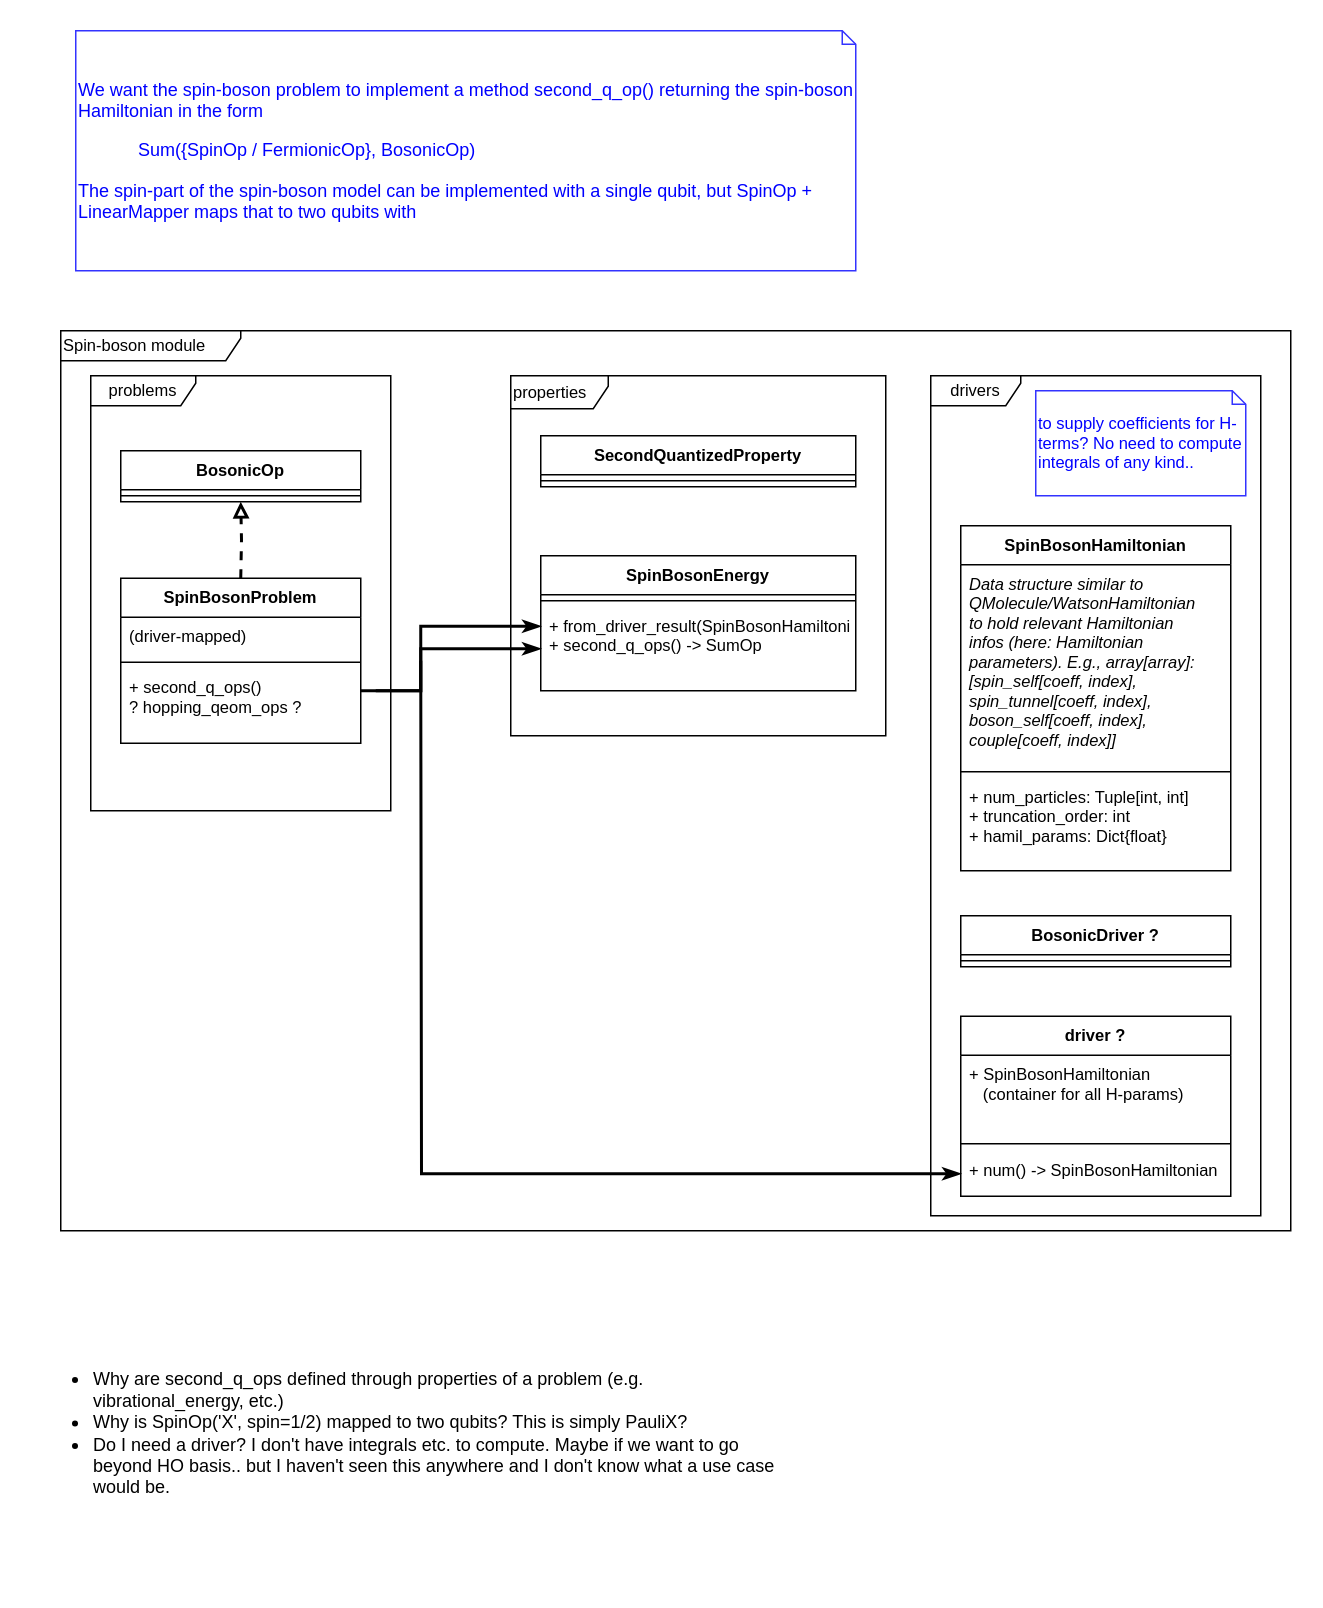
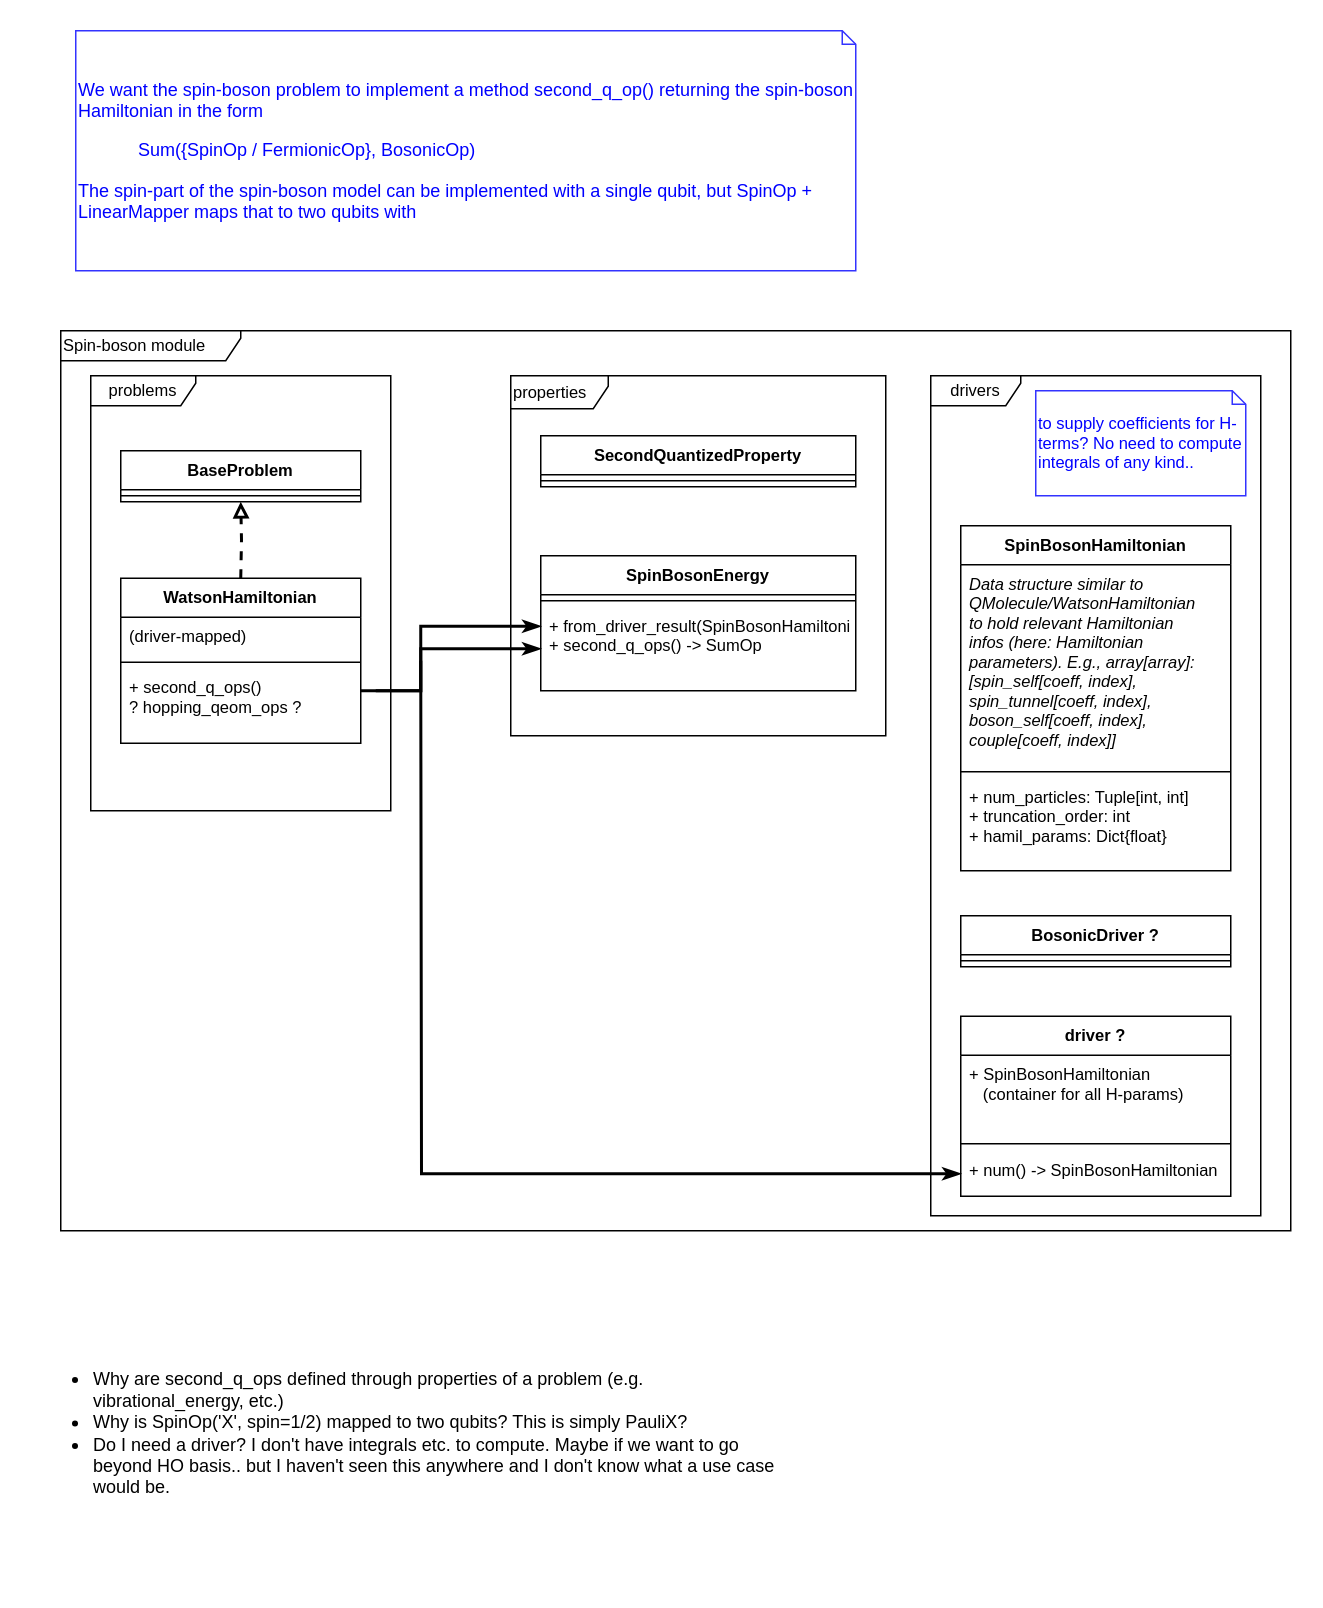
node "BosonicOp": label "BosonicOp" -> "BaseProblem"
node "SpinBosonProblem": label "SpinBosonProblem" -> "WatsonHamiltonian"
